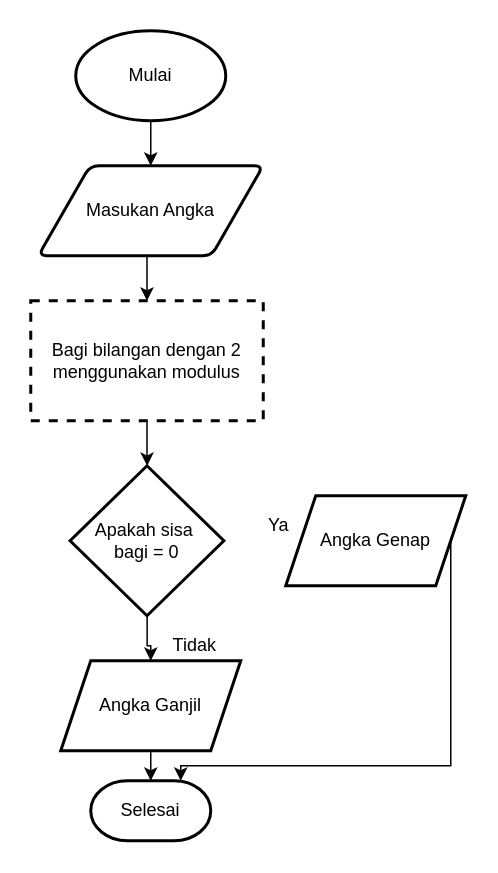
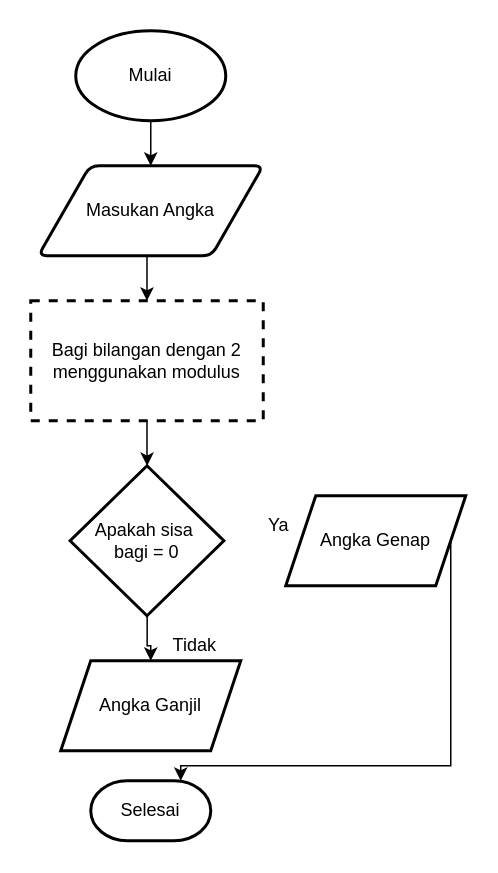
edge "Angka Ganjil" -> "Selesai": removed
